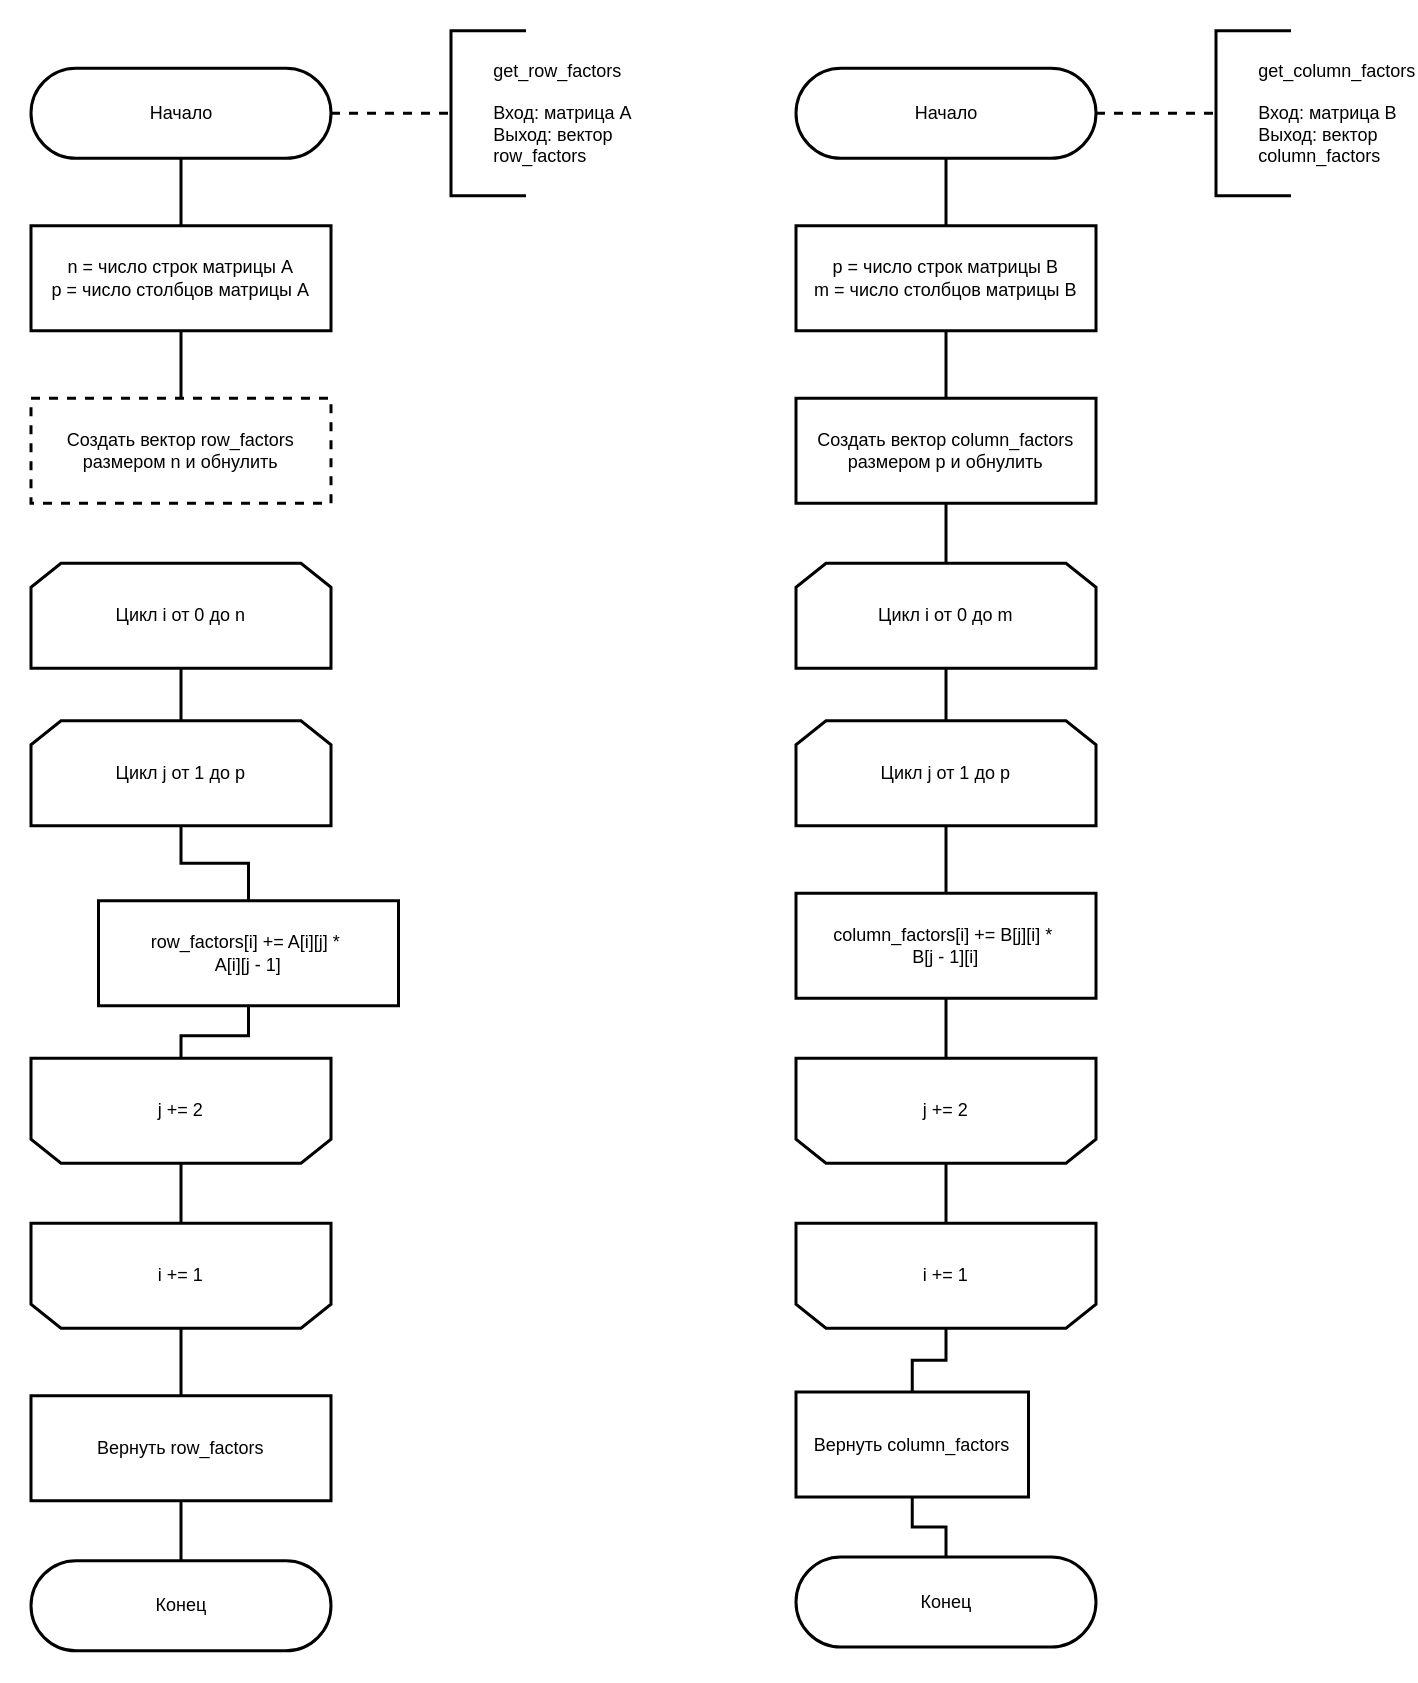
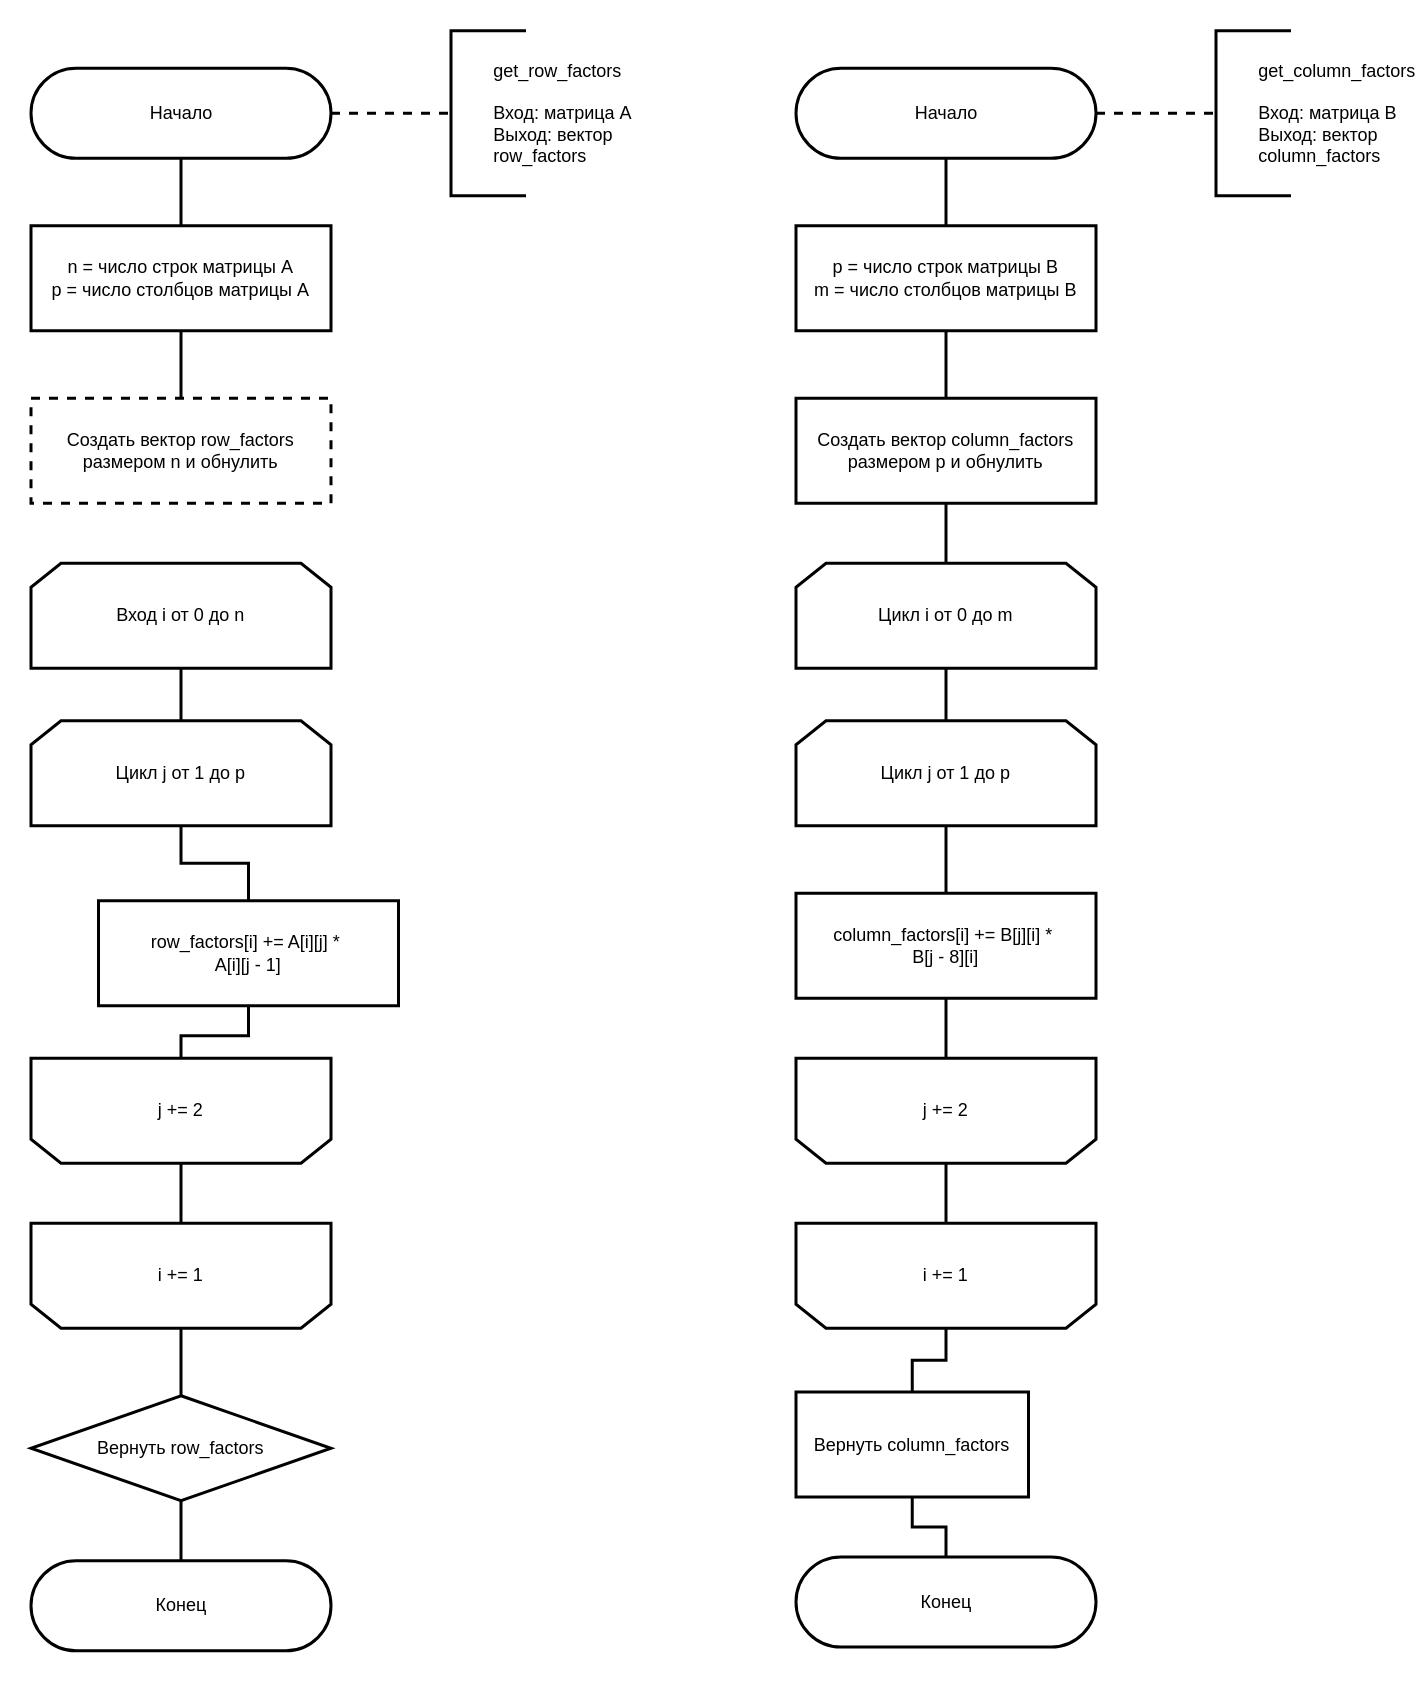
node "Цикл i от 0 до n": label "Цикл i от 0 до n" -> "Вход i от 0 до n"
node "column_factors[i] += B[j][i] * B[j - 1][i]": label "column_factors[i] += B[j][i] * B[j - 1][i]" -> "column_factors[i] += B[j][i] * B[j - 8][i]"
node "Вернуть row_factors": shape rectangle -> diamond
